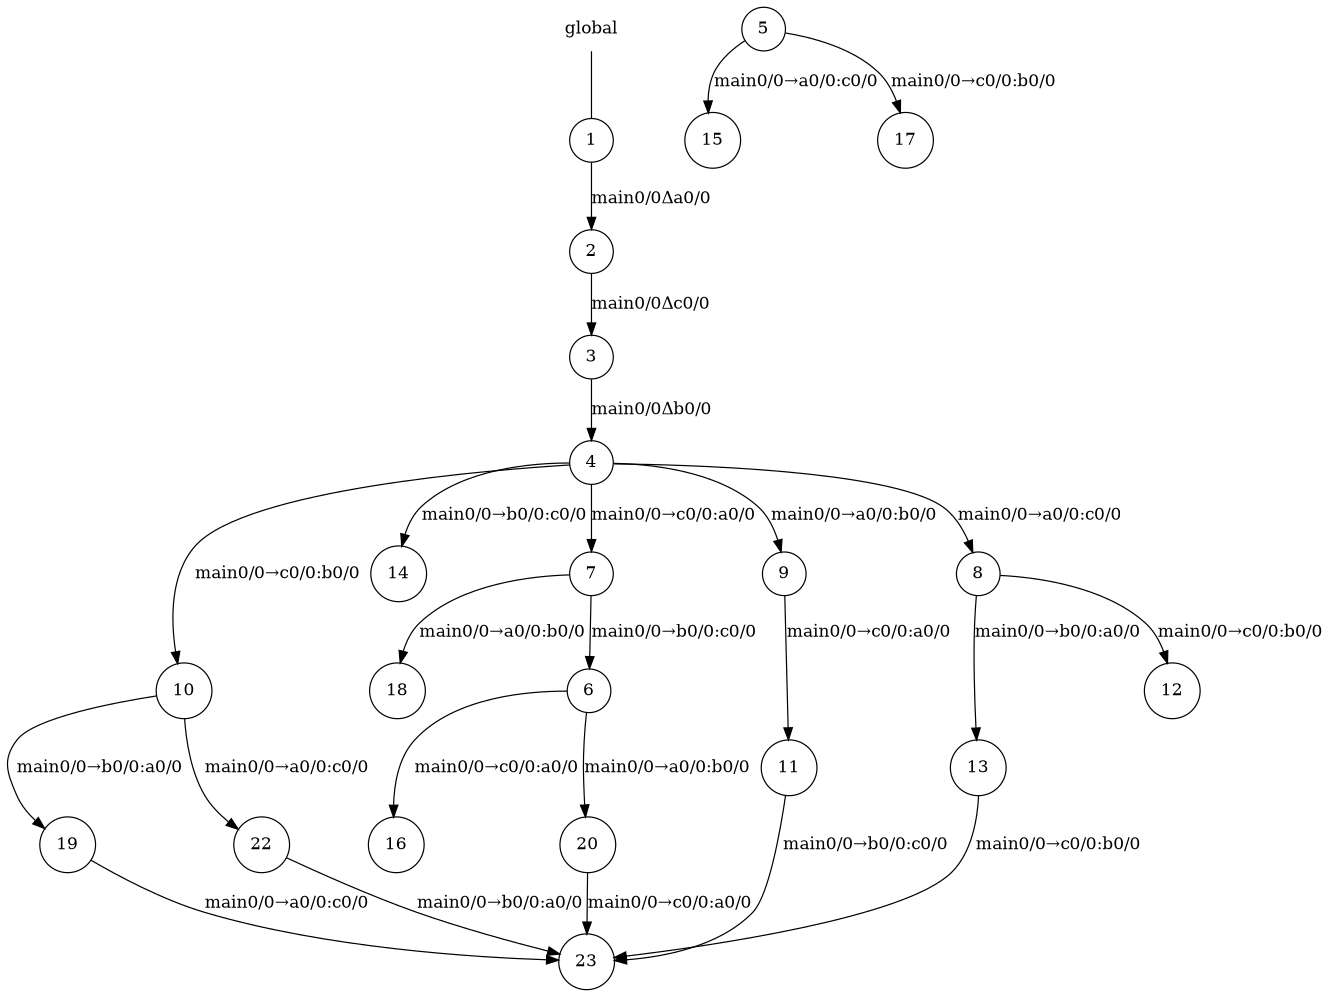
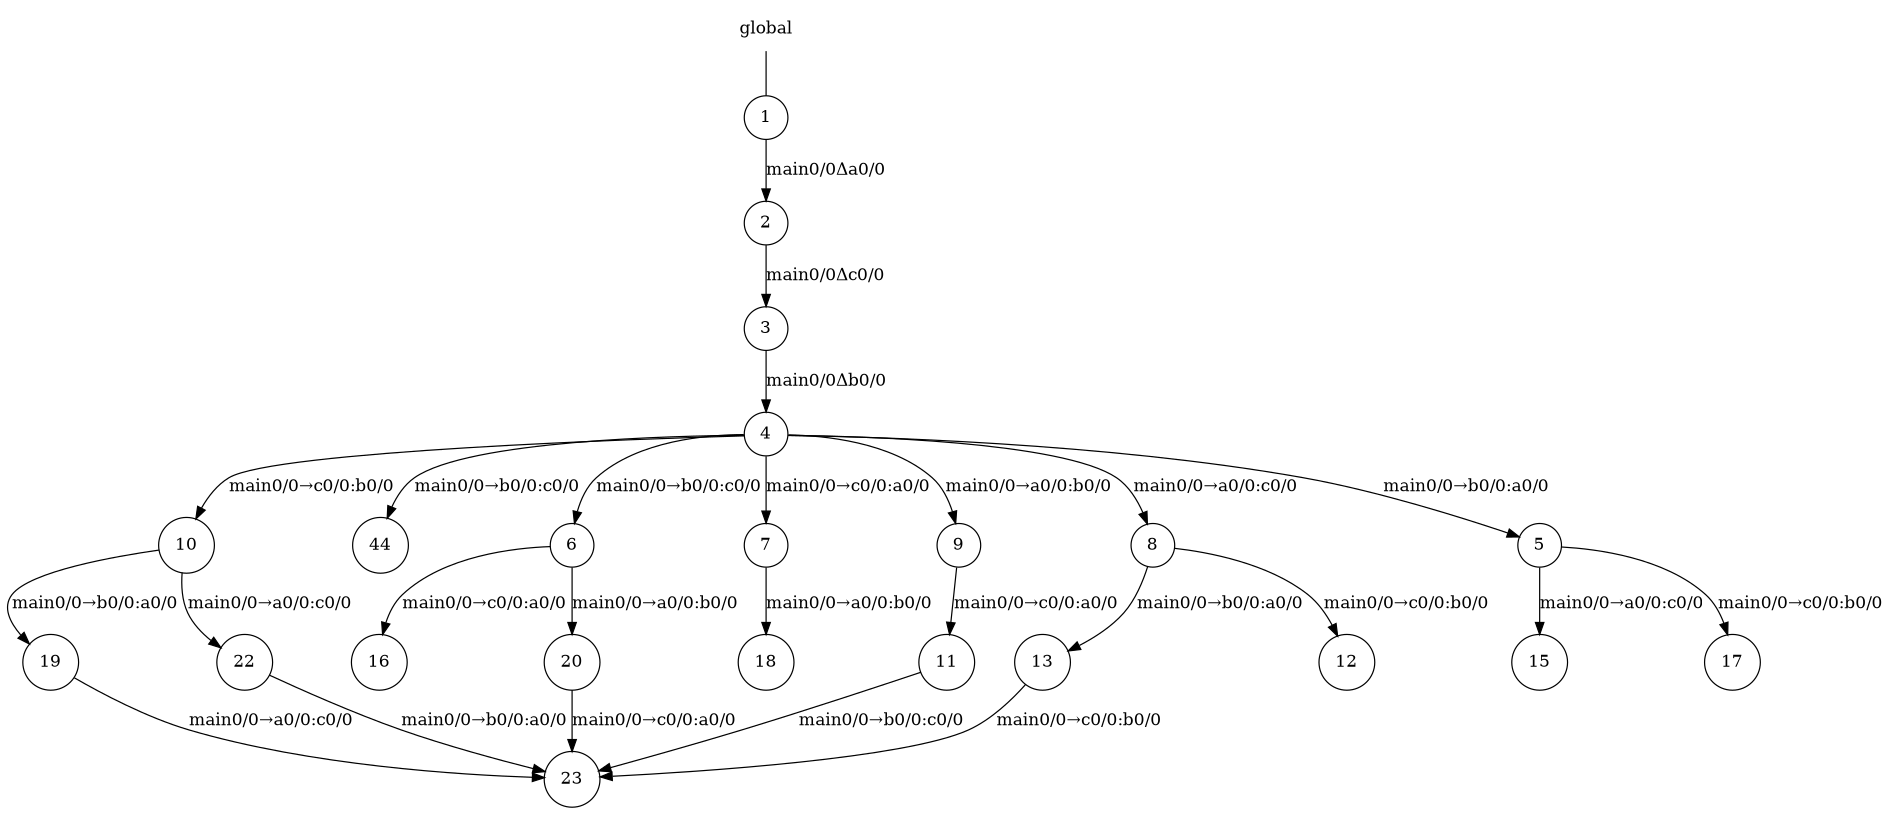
edge "4" -> "5": added, label "main0/0→b0/0:a0/0"
node "14": label "14" -> "44"
edge "7" -> "6": now "4" -> "6"
